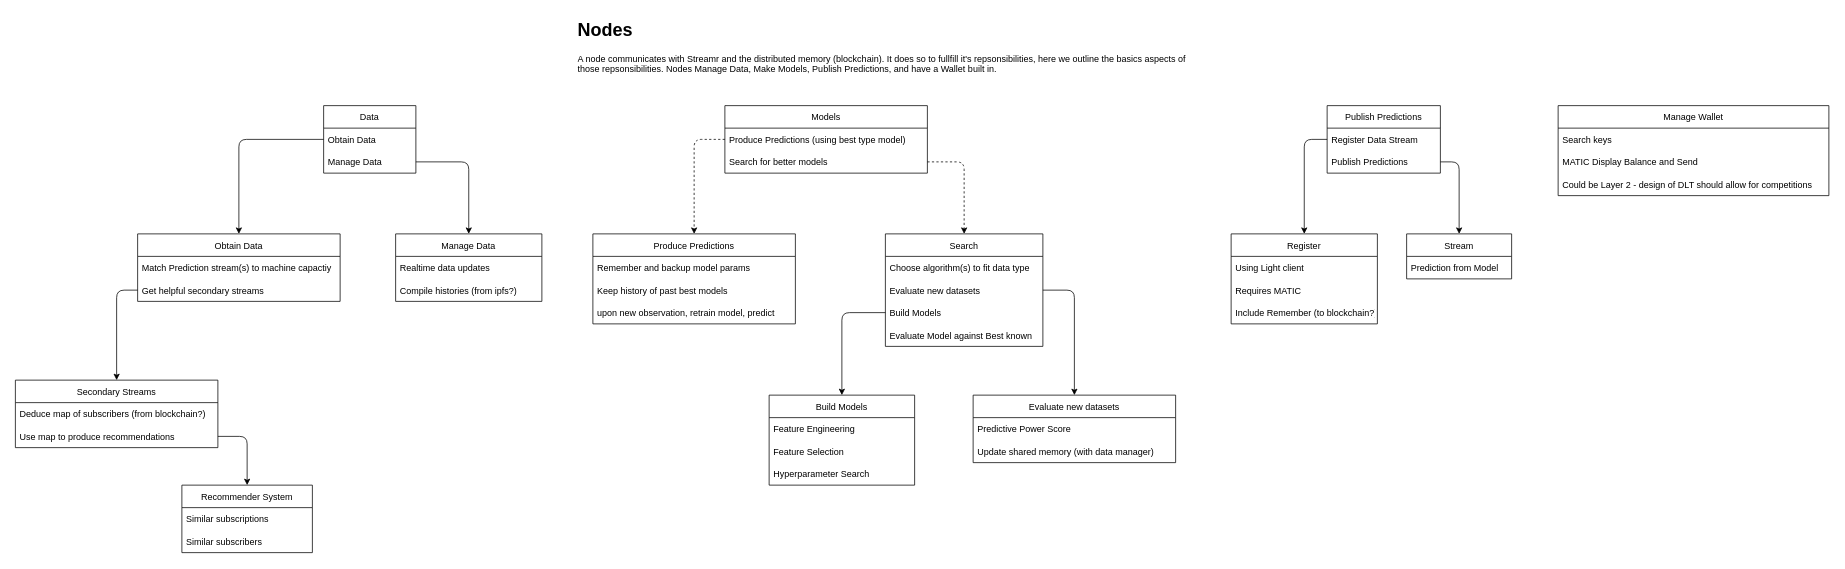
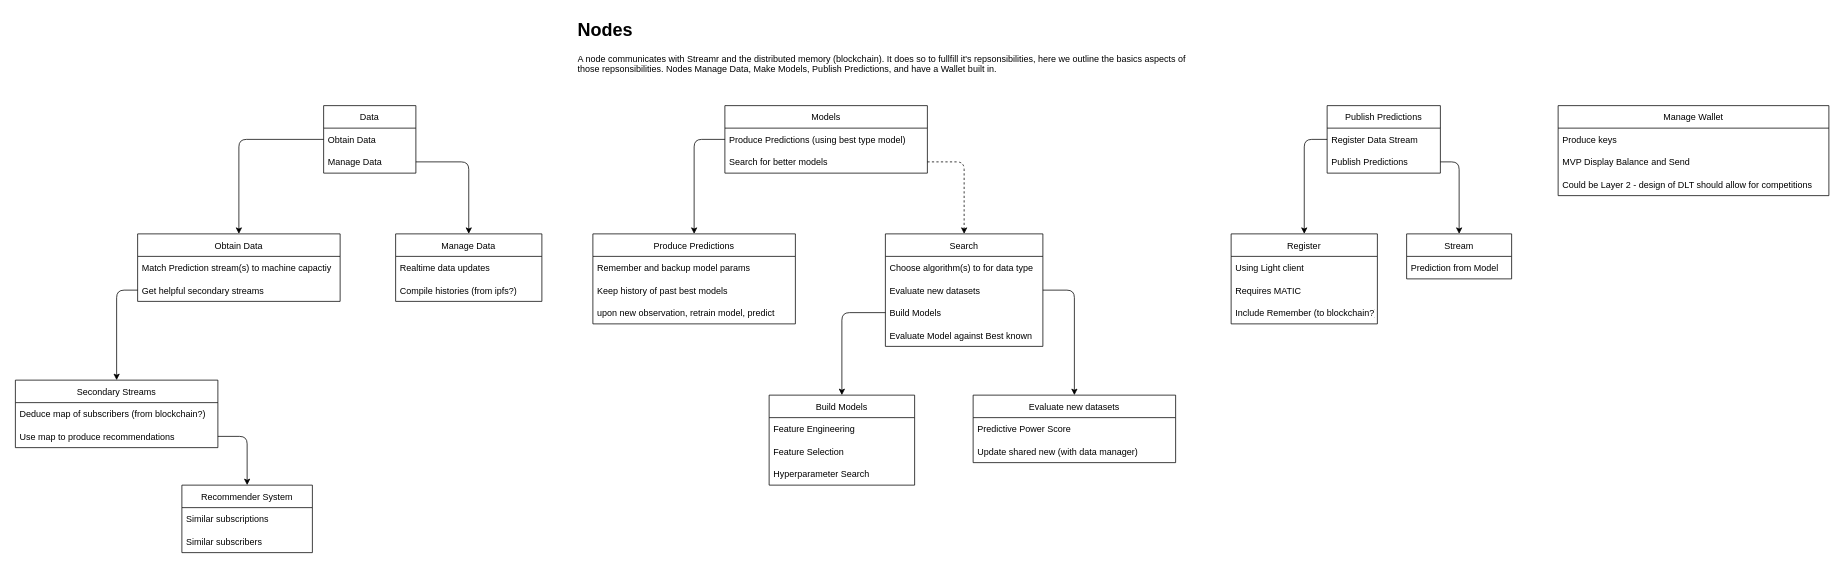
node "Search keys": label "Search keys" -> "Produce keys"
node "MATIC Display Balance and Send": label "MATIC Display Balance and Send" -> "MVP Display Balance and Send"
edge "Produce Predictions (using best type model)" -> "Produce Predictions": style dashed -> solid
node "Choose algorithm(s) to fit data type": label "Choose algorithm(s) to fit data type" -> "Choose algorithm(s) to for data type"
node "Update shared memory (with data manager)": label "Update shared memory (with data manager)" -> "Update shared new (with data manager)"
